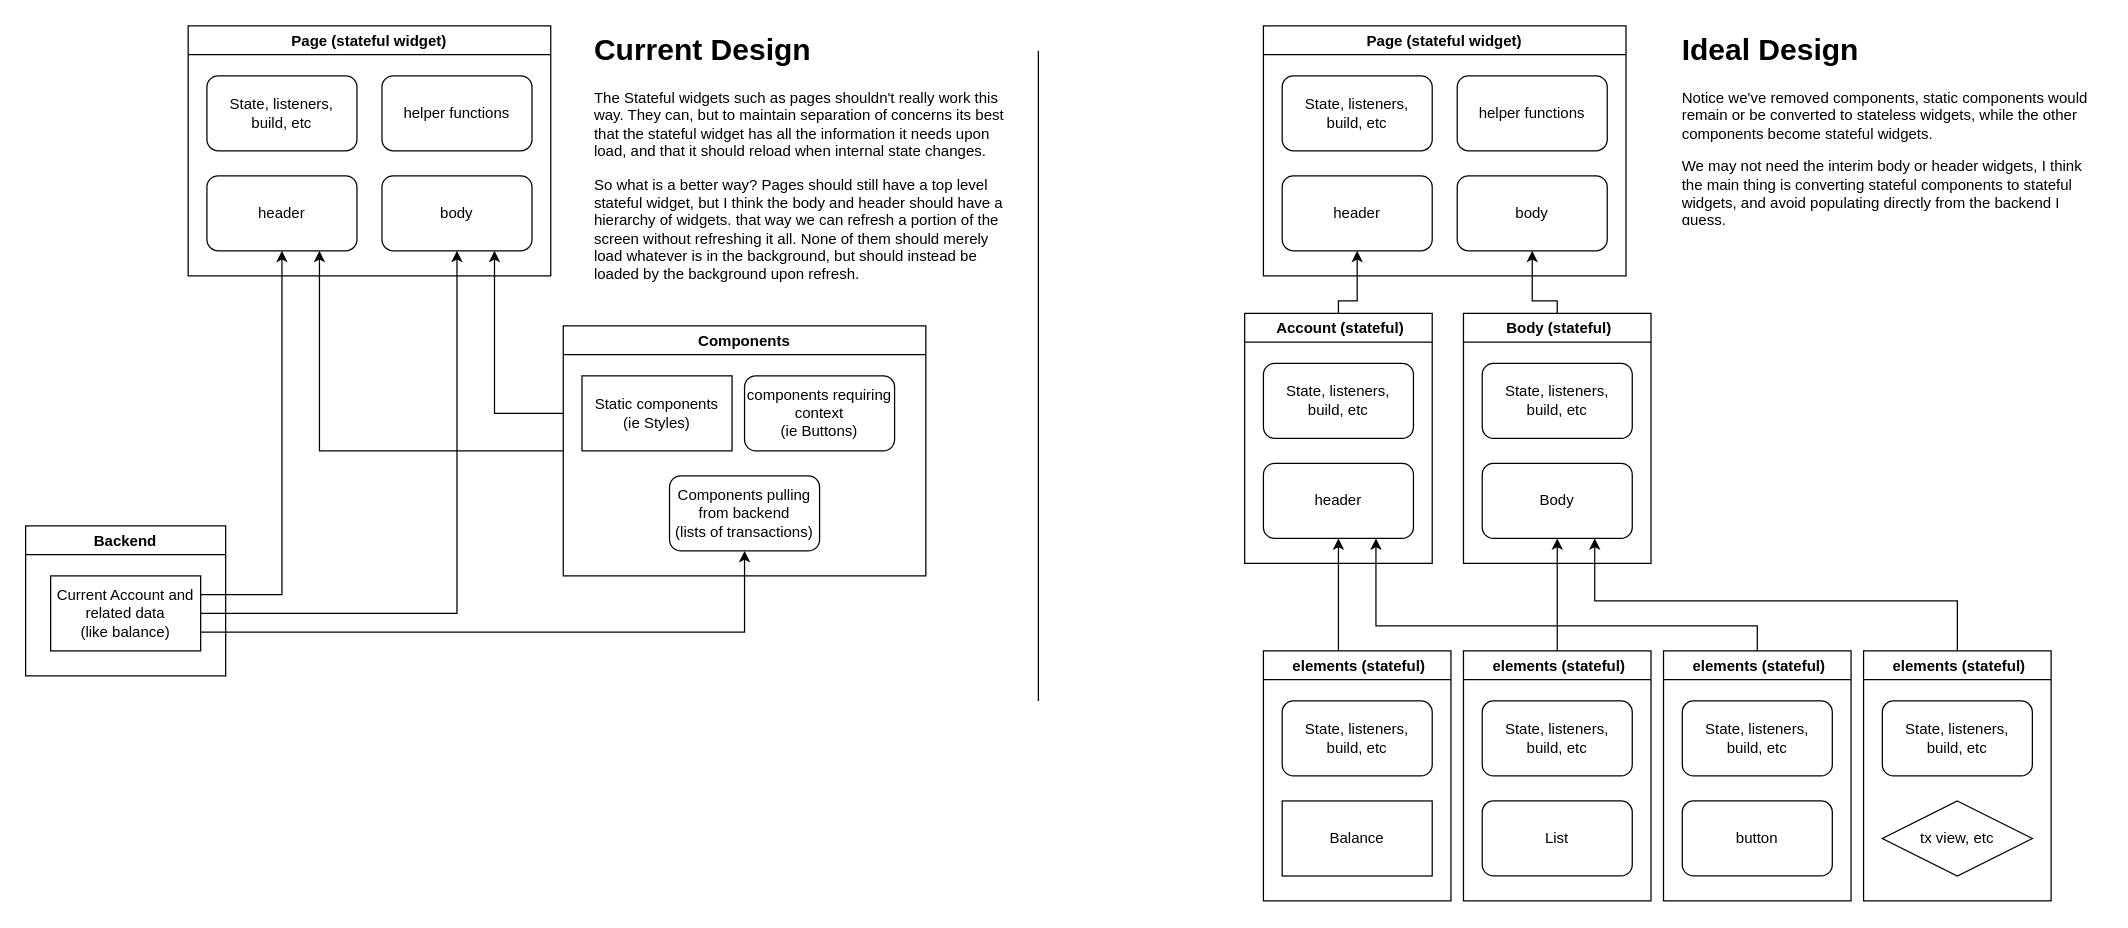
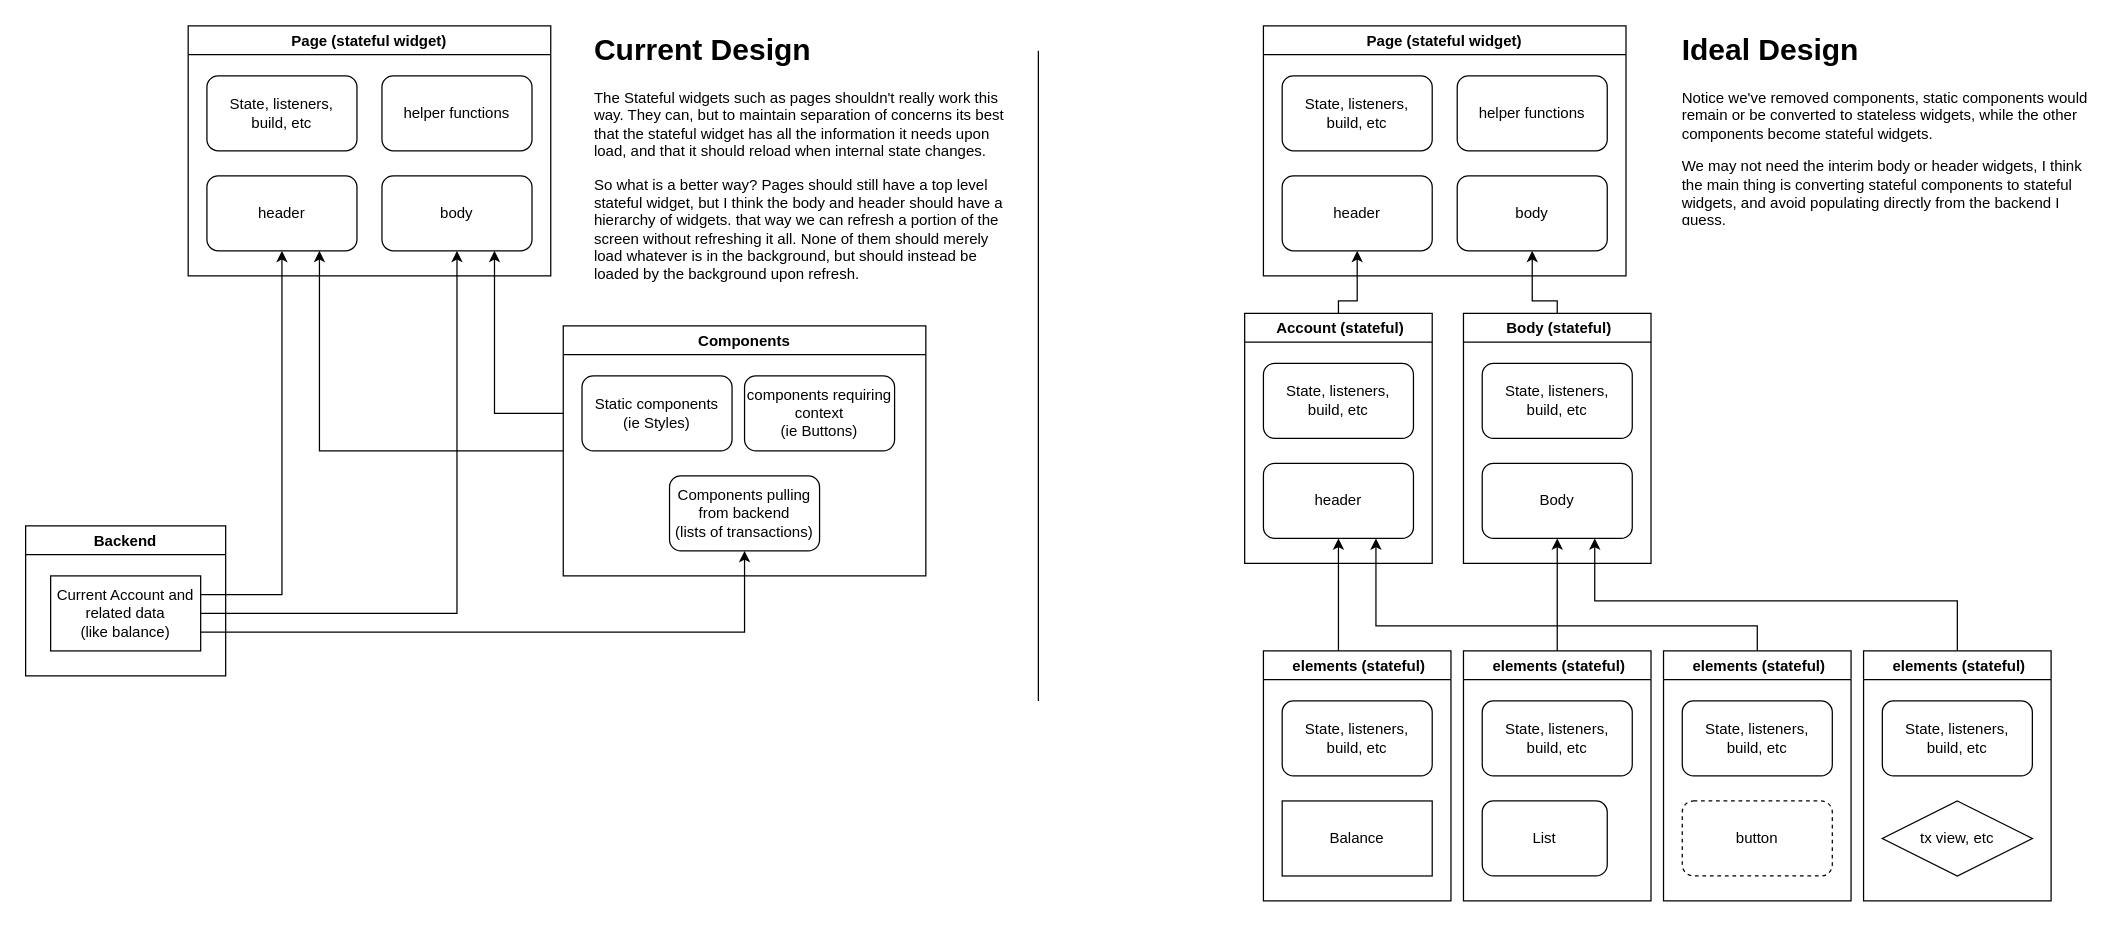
node "Static components (ie Styles)": shape rectangle -> rounded rectangle
node "List": size 150x75 -> 125x75
node "button": style solid -> dashed
